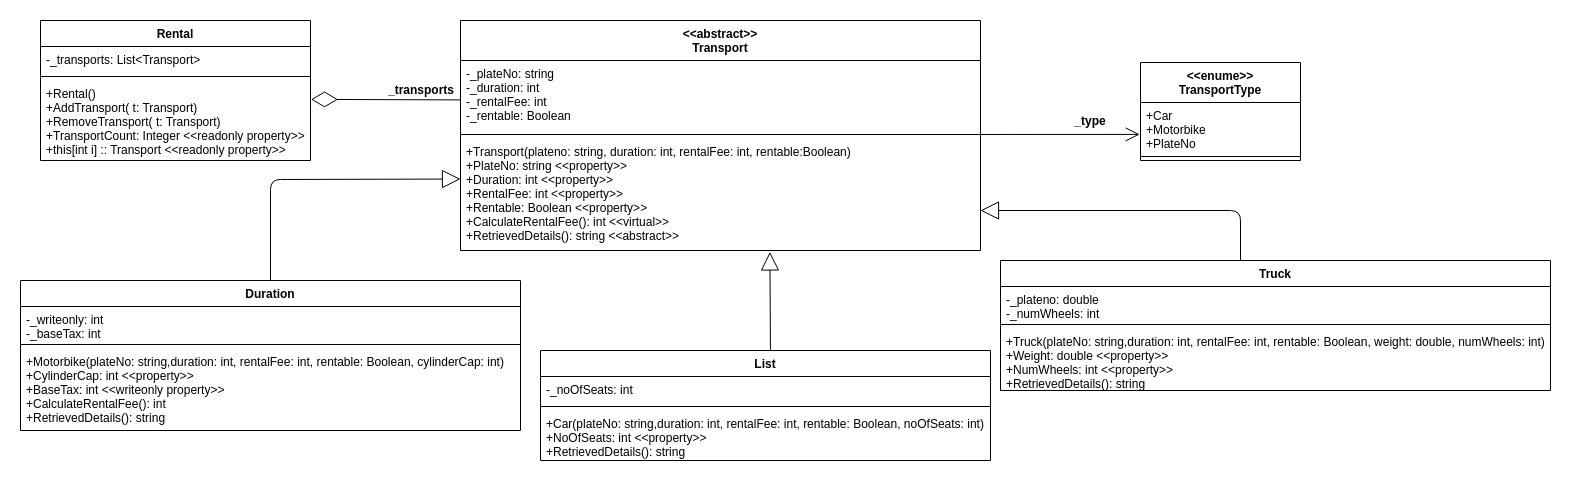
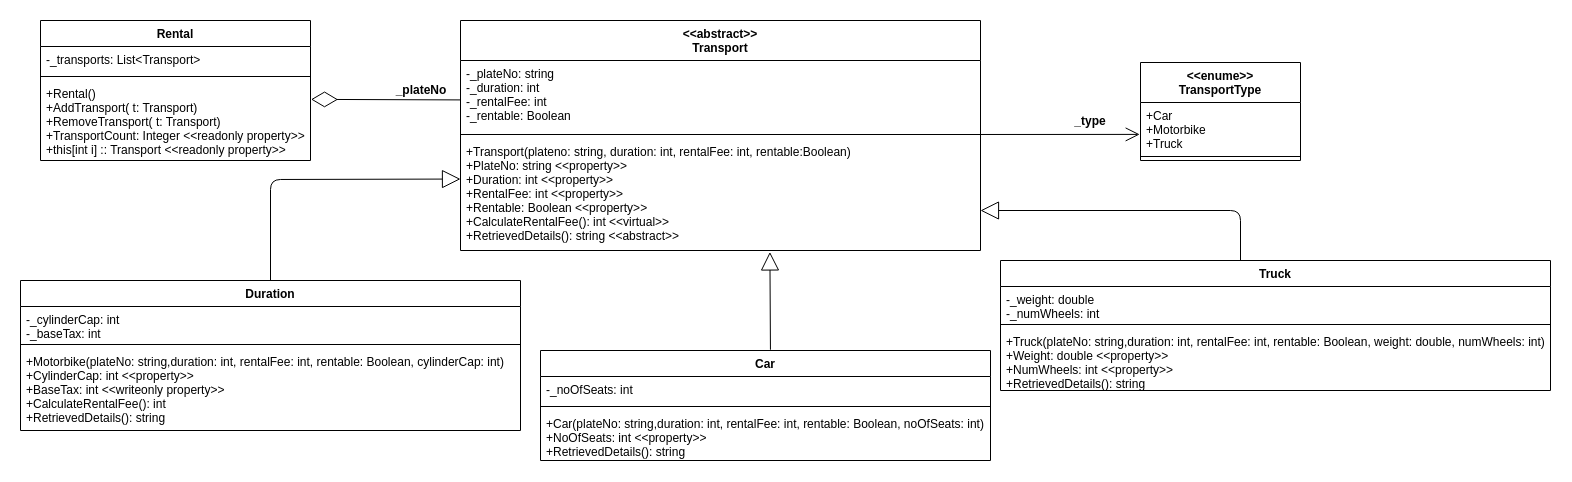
node "_transports": label "_transports" -> "_plateNo"
node "+Car +Motorbike +PlateNo": label "+Car +Motorbike +PlateNo" -> "+Car +Motorbike +Truck"
node "-_plateno: double -_numWheels: int": label "-_plateno: double -_numWheels: int" -> "-_weight: double -_numWheels: int"
node "-_writeonly: int -_baseTax: int": label "-_writeonly: int -_baseTax: int" -> "-_cylinderCap: int -_baseTax: int"
node "List": label "List" -> "Car"
